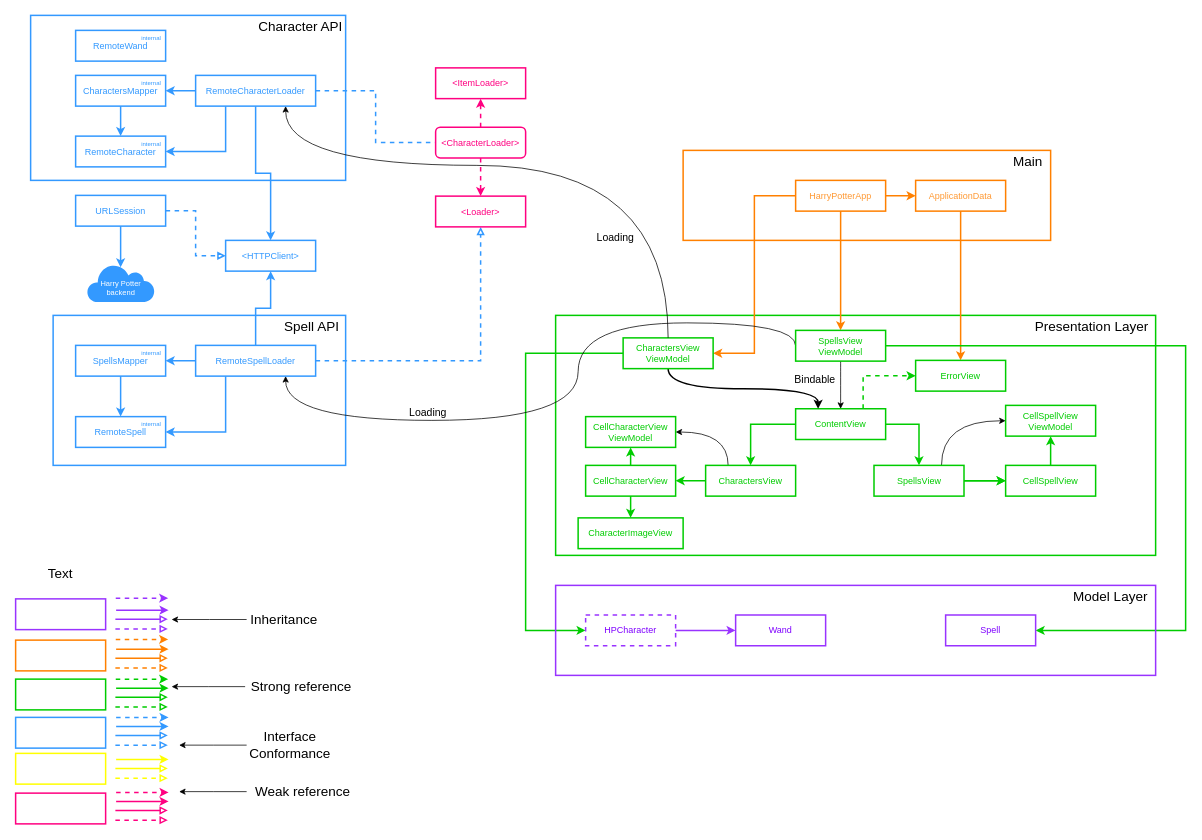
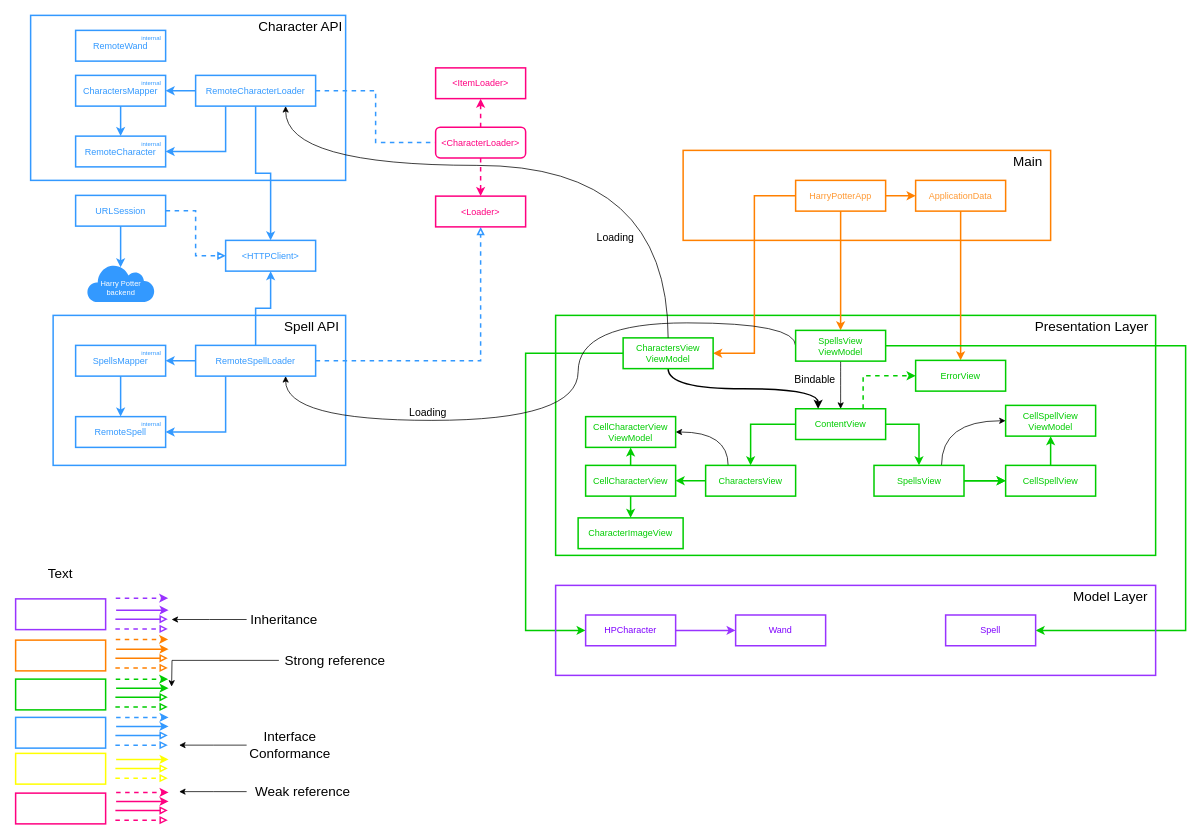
node "HPCharacter": style dashed -> solid
node "Strong reference": moved (301, 687) -> (335, 660)
